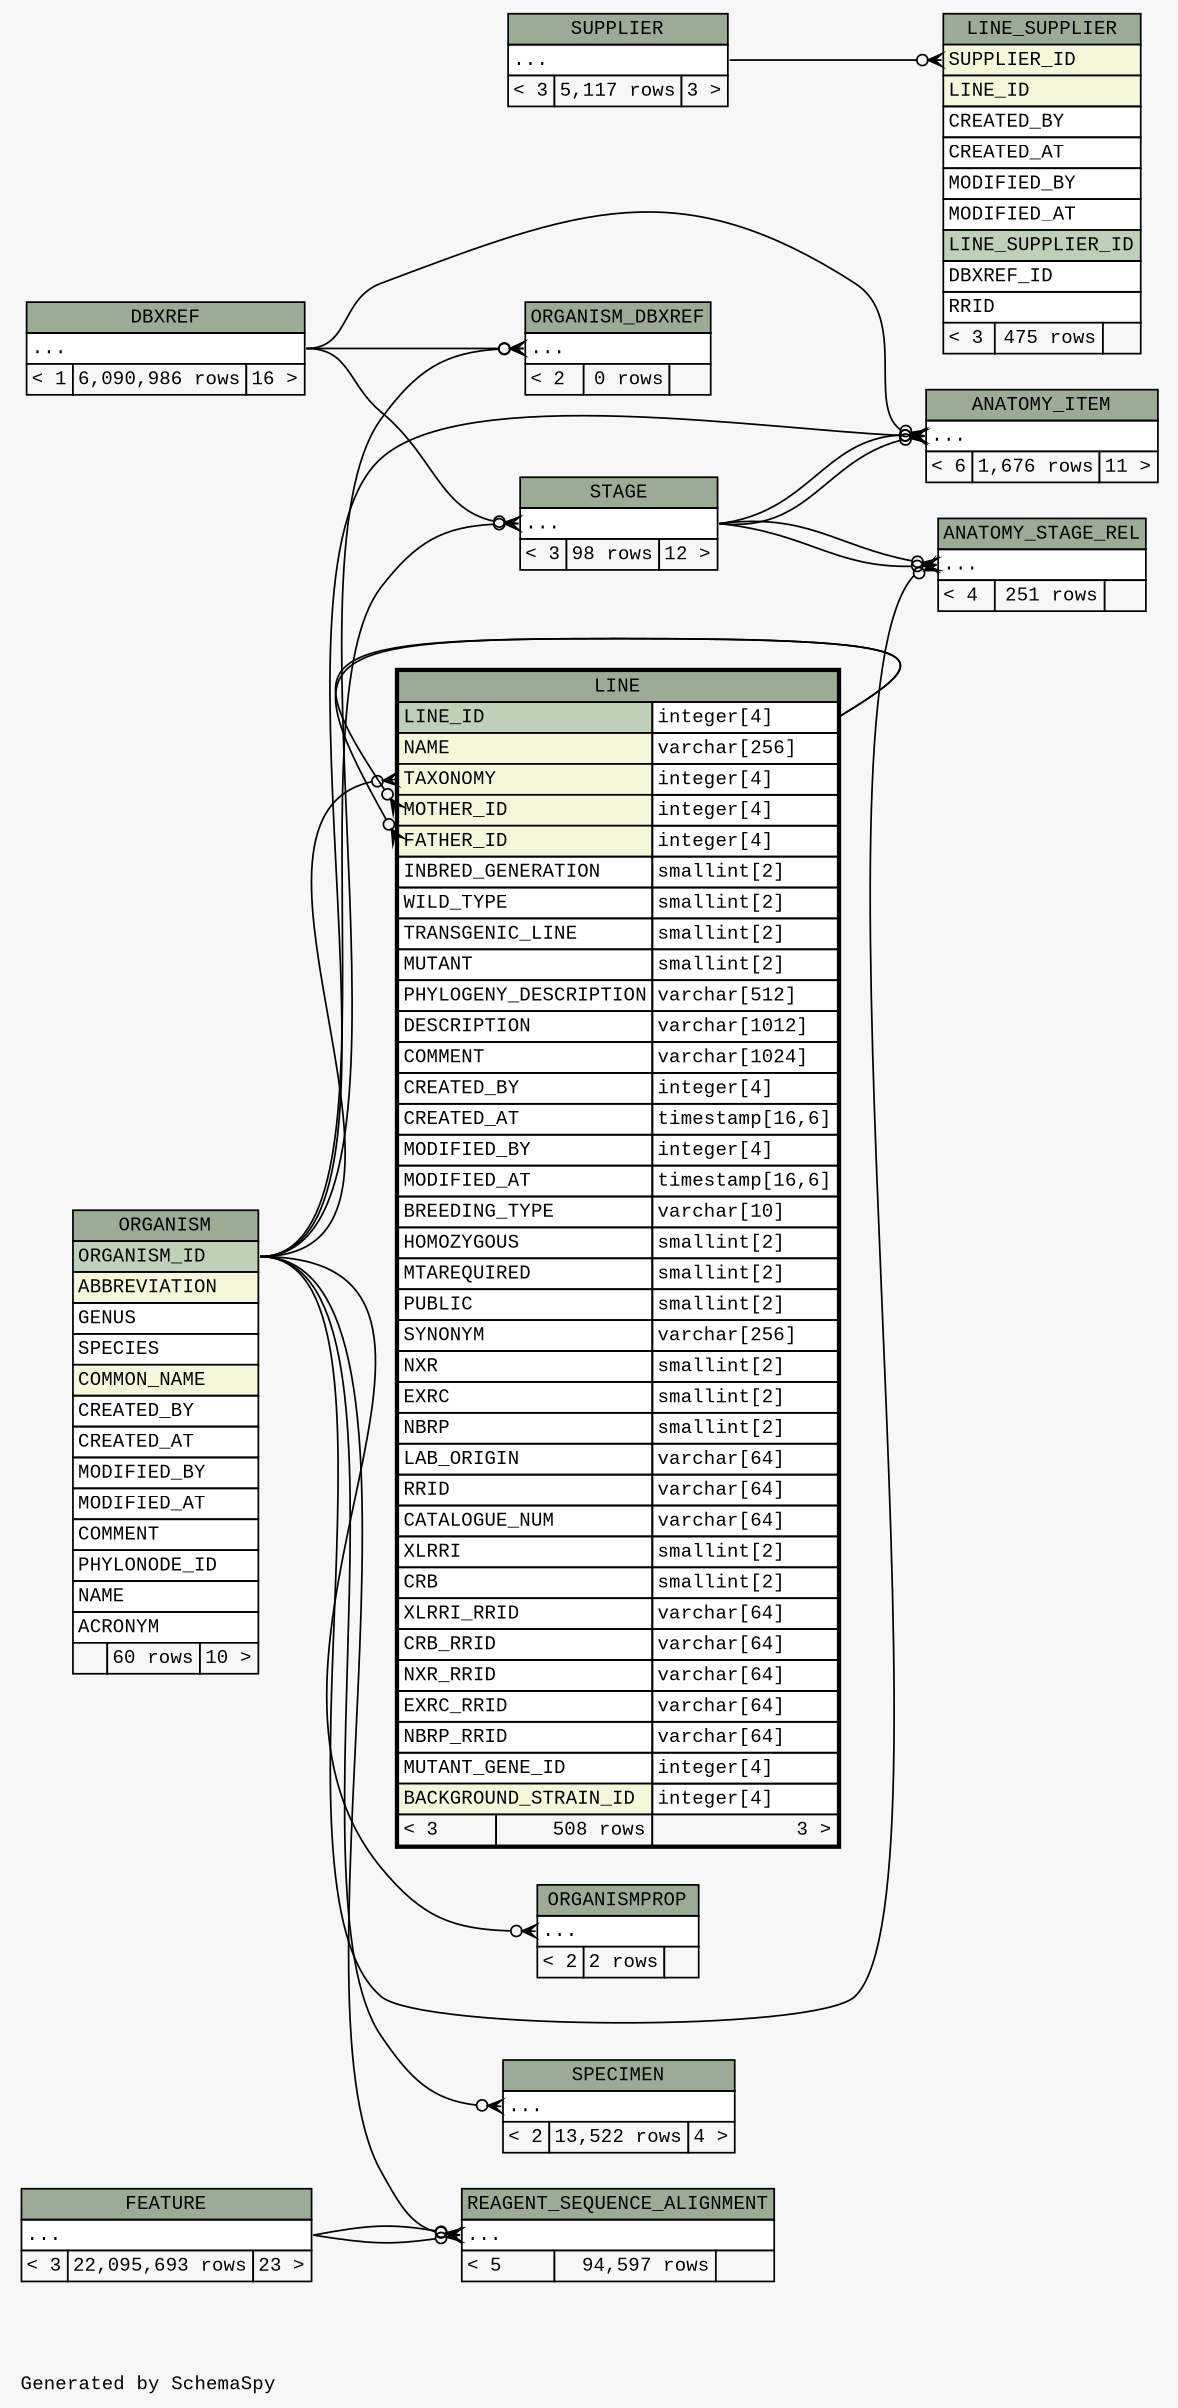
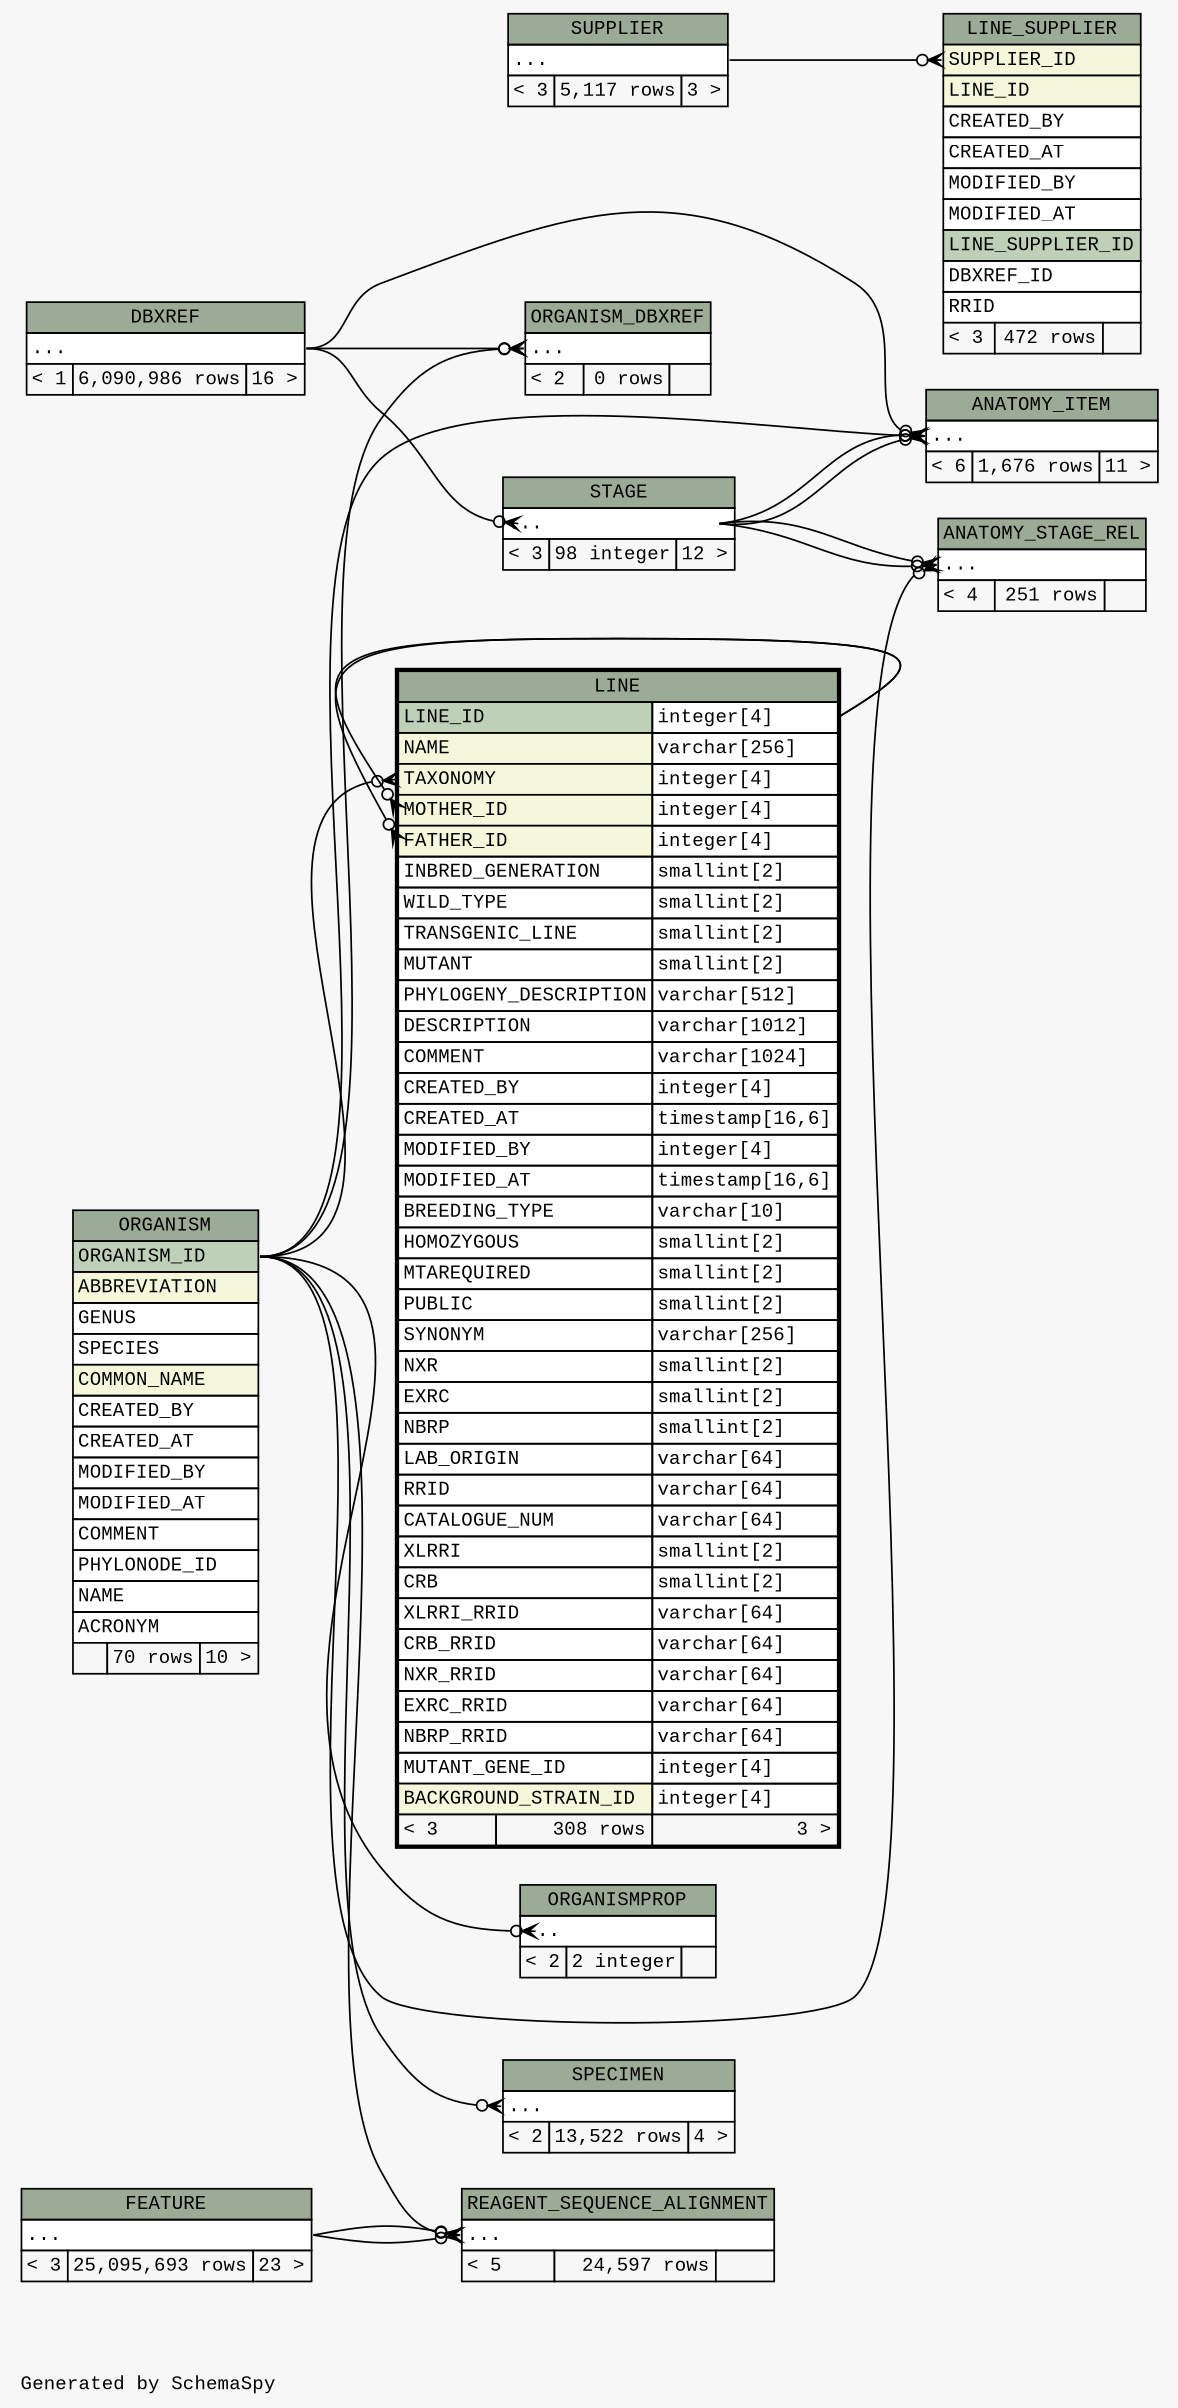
node "LINE_SUPPLIER": text "475 rows" -> "472 rows"
node "STAGE": text "98 rows" -> "98 integer"
edge "ORGANISM" -> "STAGE": removed
node "ORGANISM": text "60 rows" -> "70 rows"
node "LINE": text "508 rows" -> "308 rows"
node "ORGANISMPROP": text "2 rows" -> "2 integer"
node "FEATURE": text "22,095,693 rows" -> "25,095,693 rows"
node "REAGENT_SEQUENCE_ALIGNMENT": text "94,597 rows" -> "24,597 rows"
